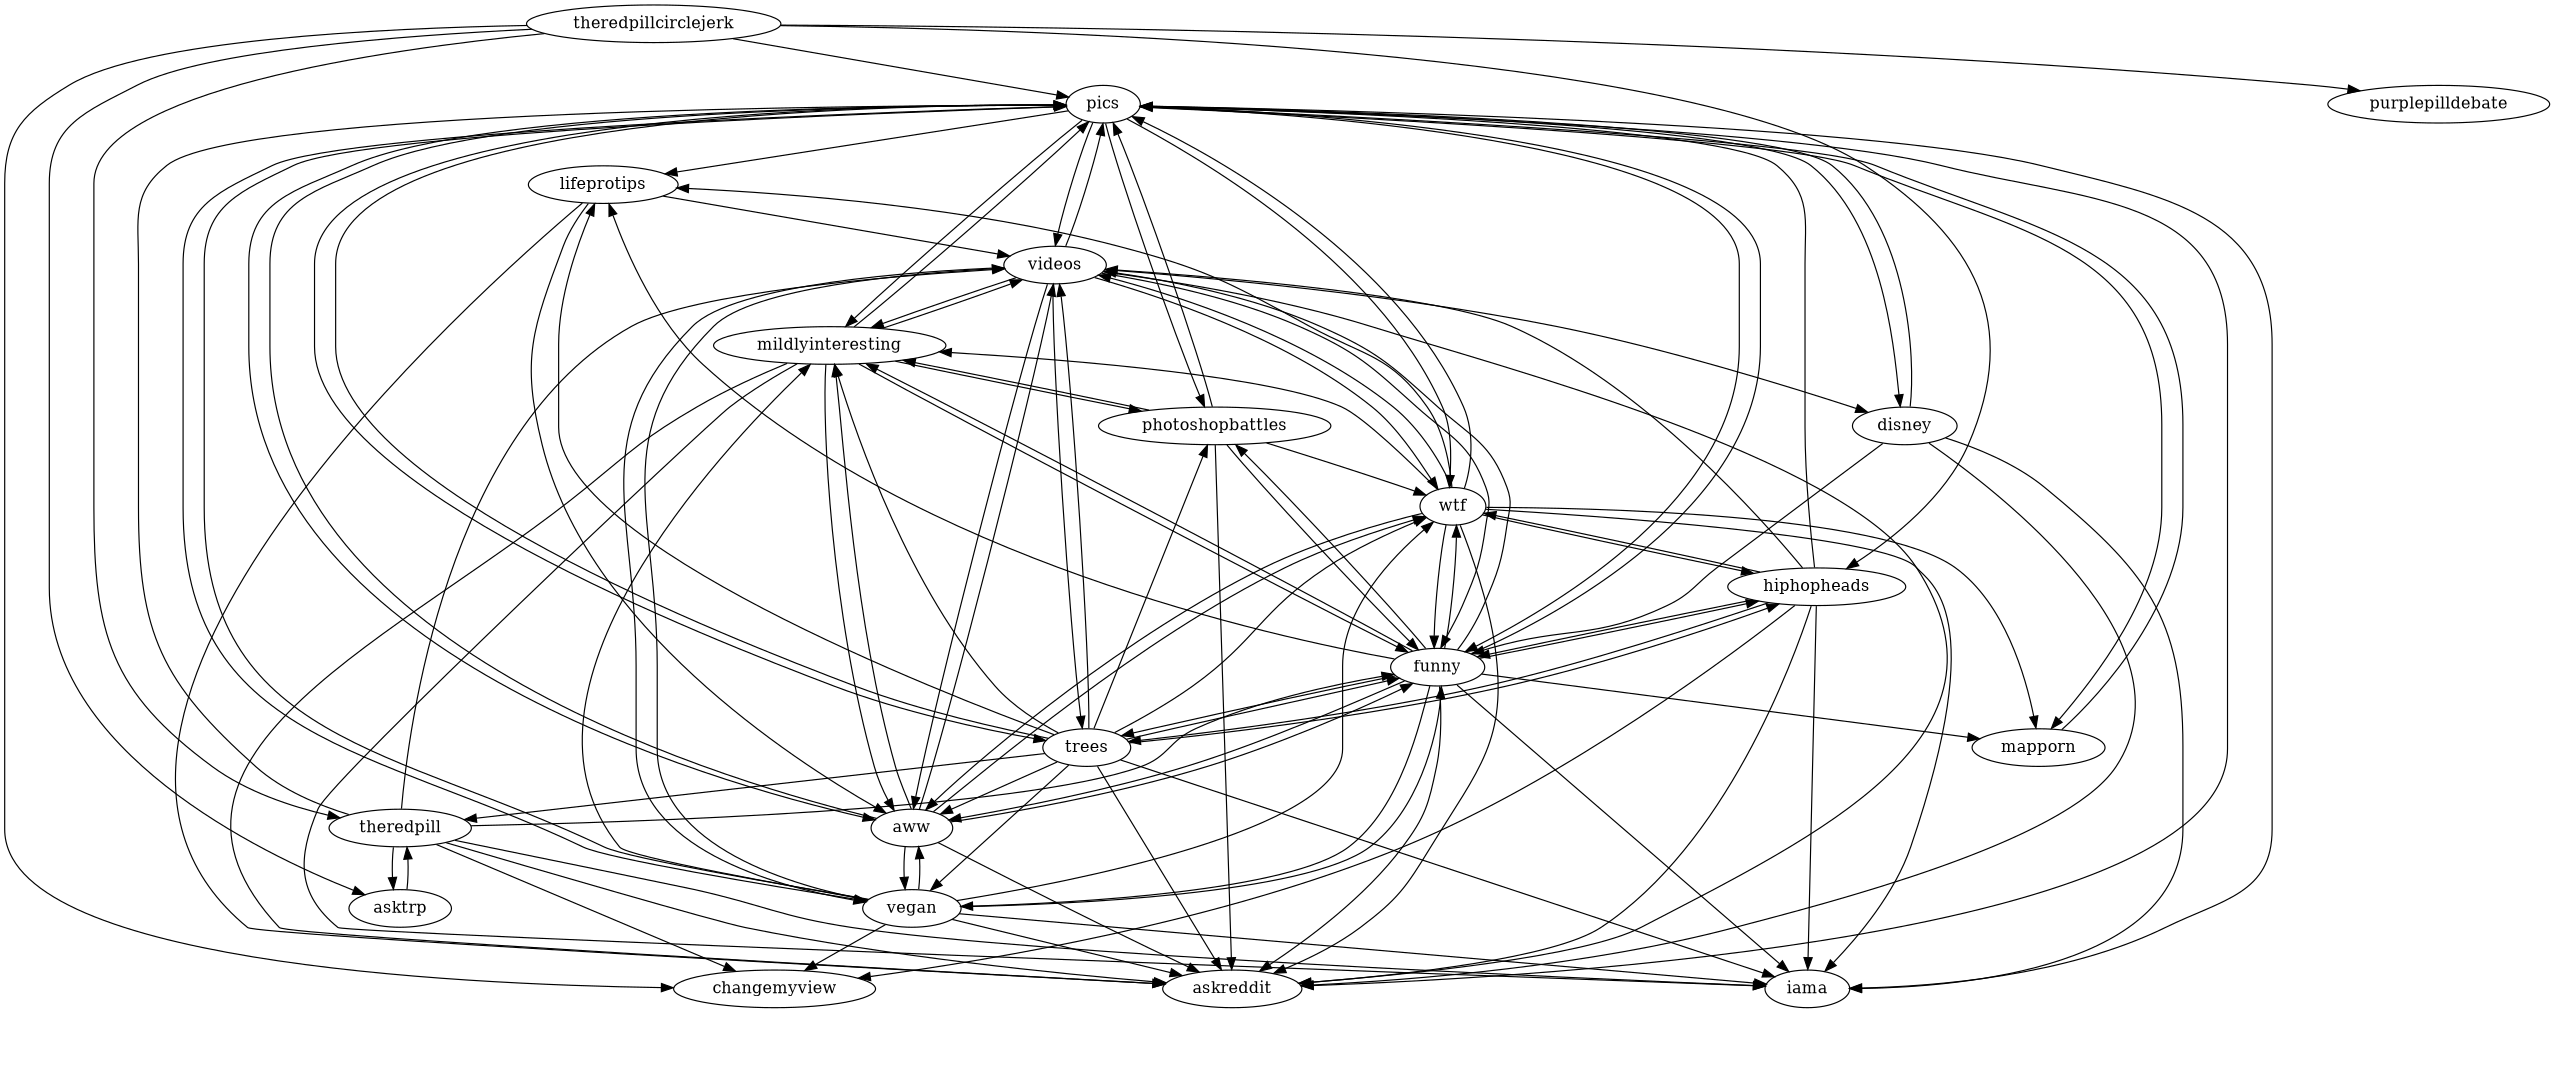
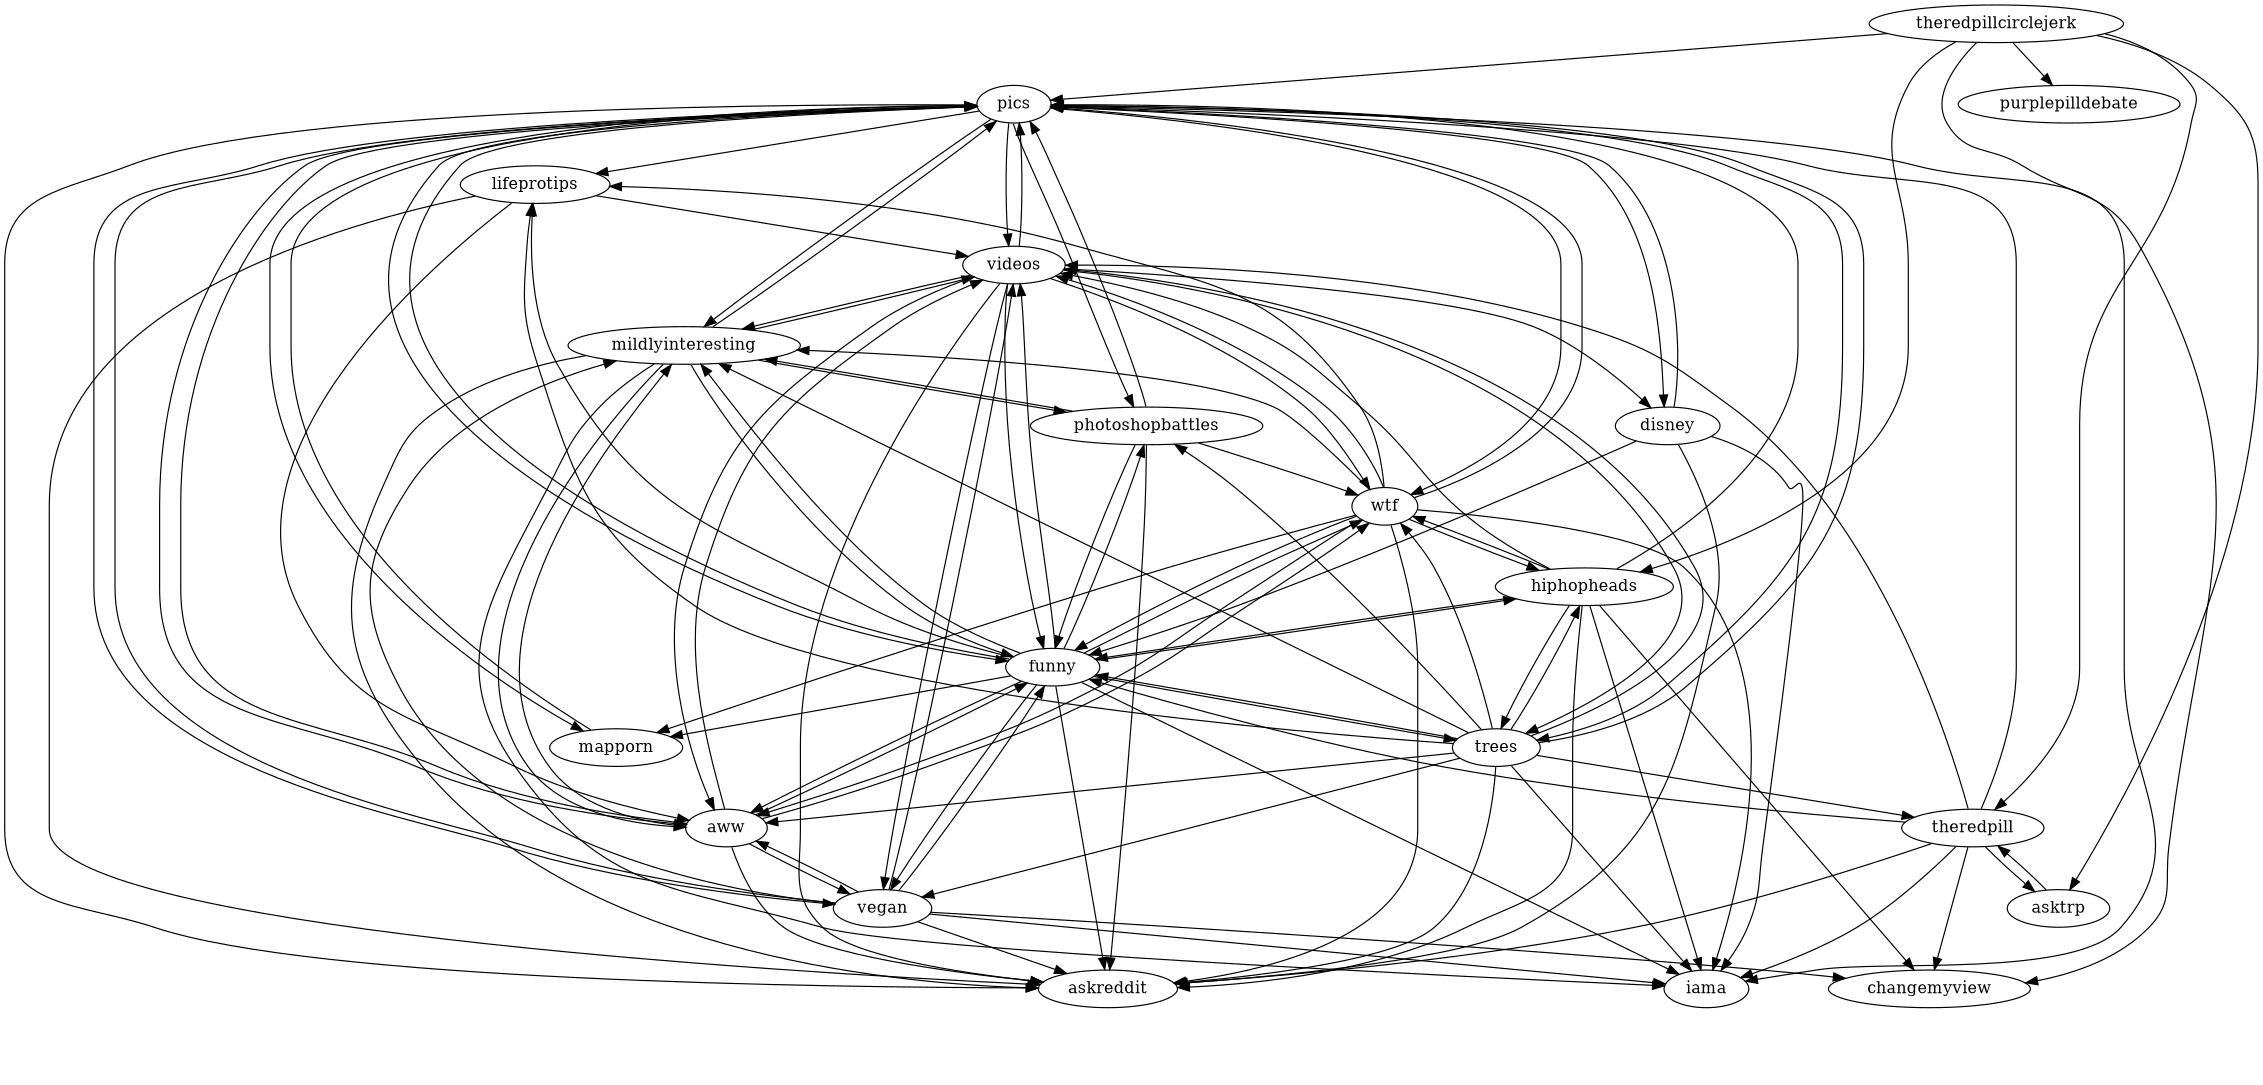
edge "vegan" -> "wtf": removed
